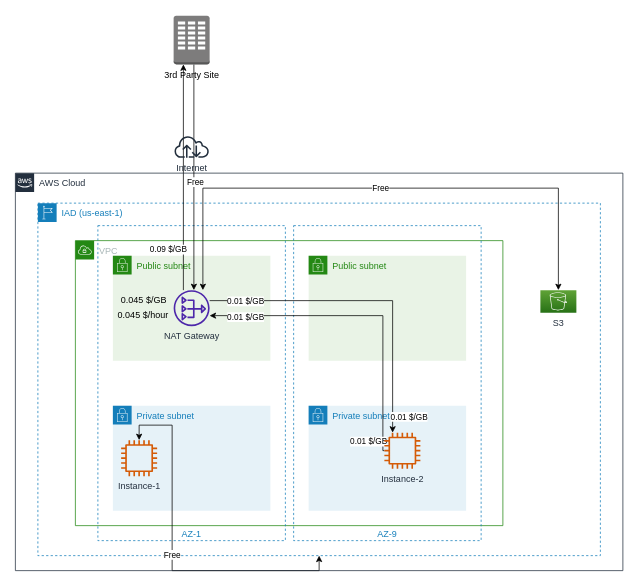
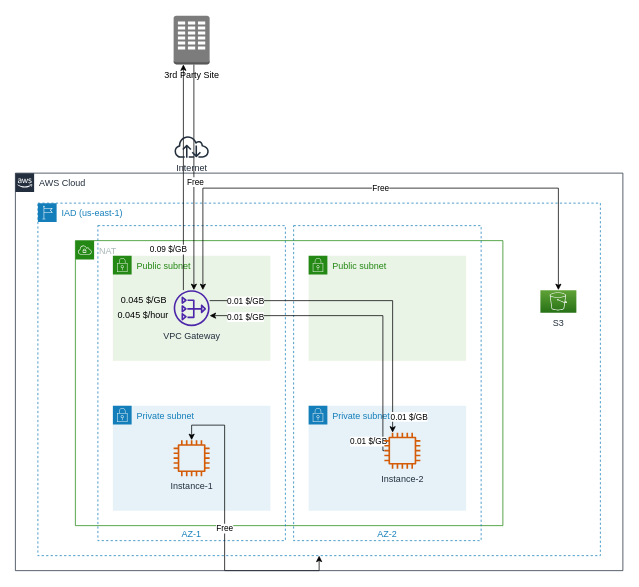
node "VPC": label "VPC" -> "NAT"
node "NAT Gateway": label "NAT Gateway" -> "VPC Gateway"
node "Instance-1": moved (139, 458) -> (192, 458)
node "AZ-9": label "AZ-9" -> "AZ-2"
